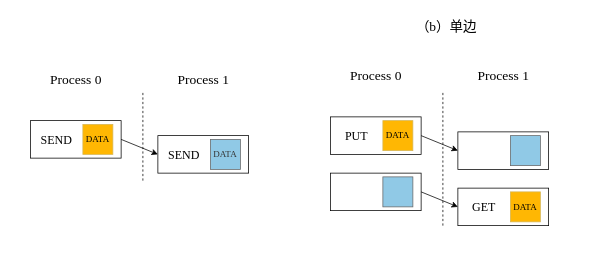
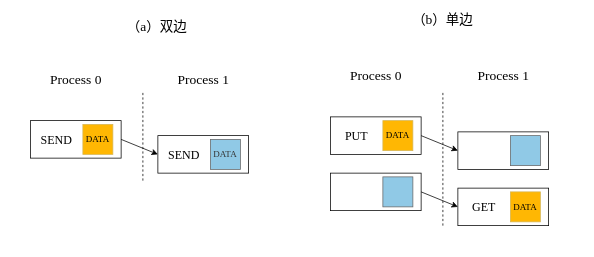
node "（a）双边": added
node "（b）单边": moved (447, 27) -> (443, 19)
